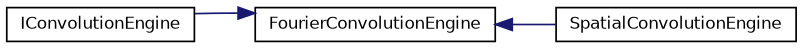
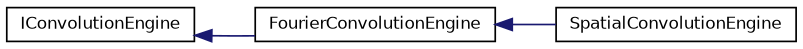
edge "IConvolutionEngine" -> "FourierConvolutionEngine": reversed
